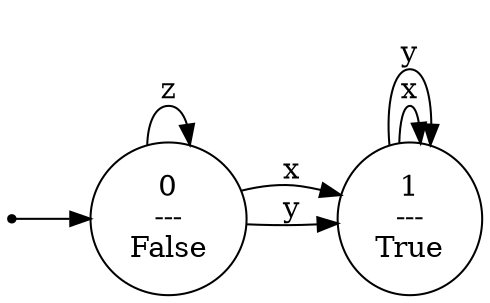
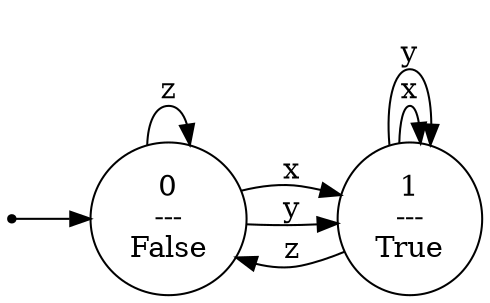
edge "1 --- True" -> "0 --- False": added, label "z"
